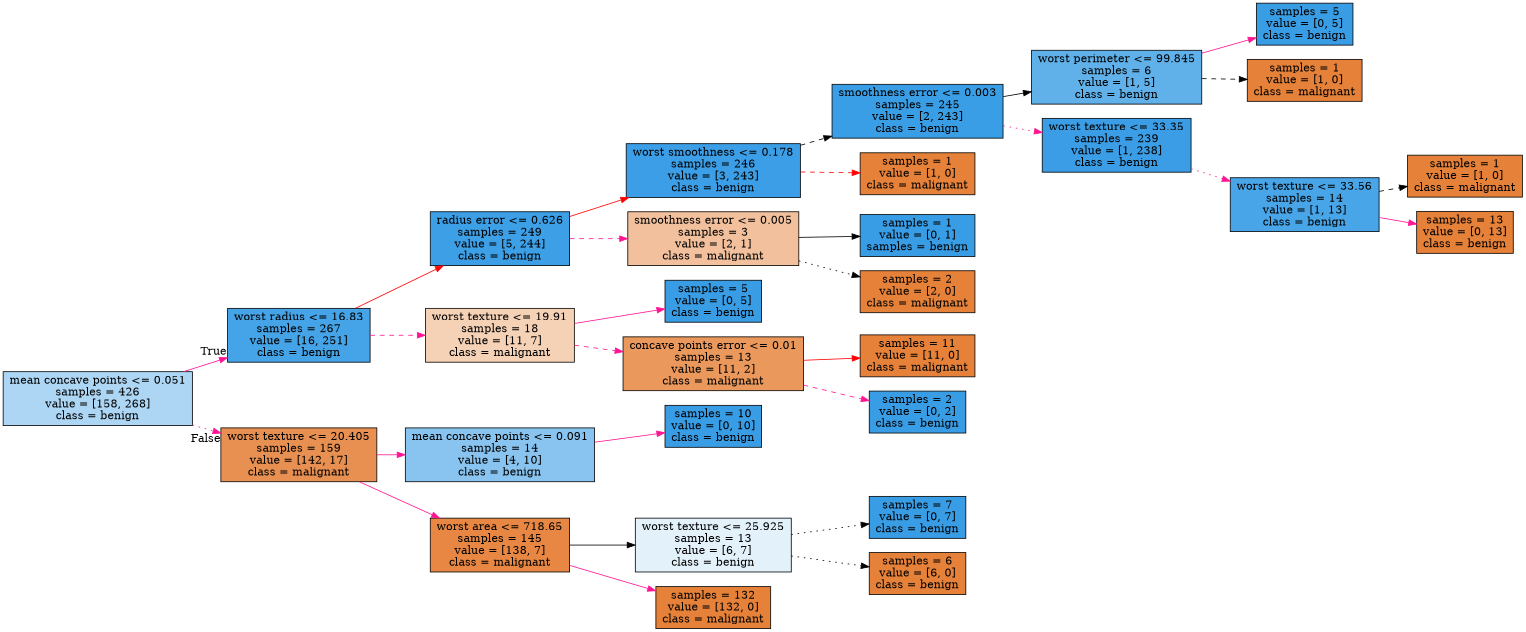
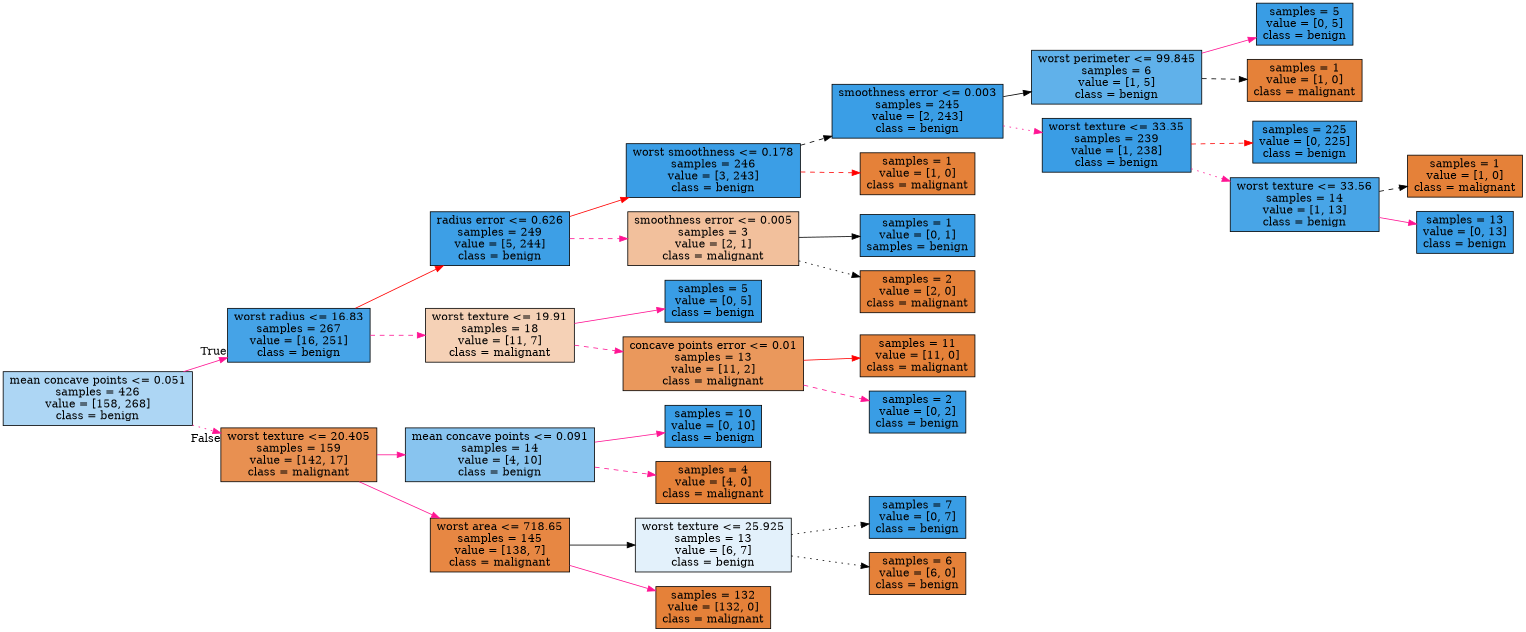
node "samples = 225 value = [0, 225] class = benign": added
node "samples = 13 value = [0, 13] class = benign": fillcolor #e58139ff -> #399de5ff
node "samples = 4 value = [4, 0] class = malignant": added
